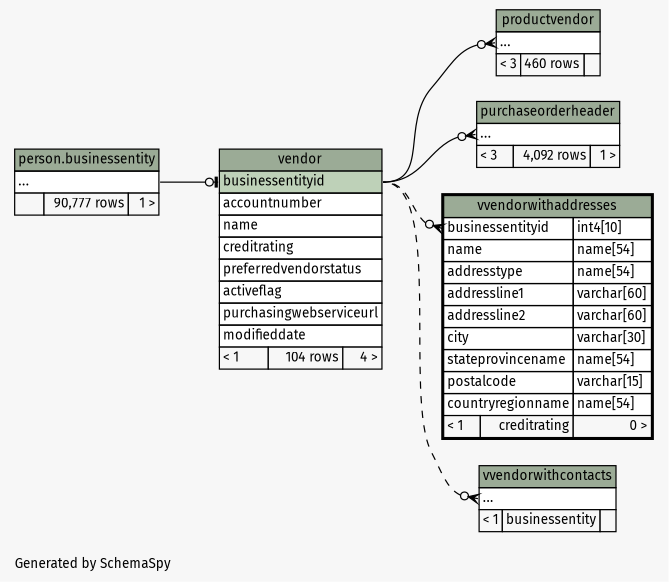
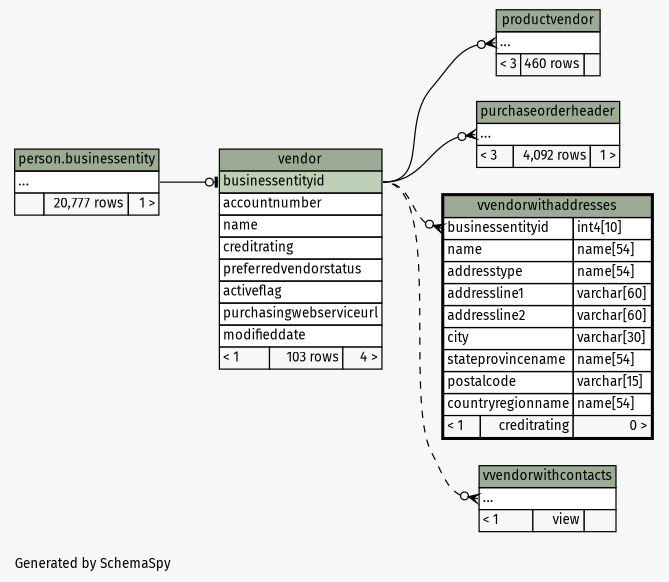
node "person.businessentity": text "90,777 rows" -> "20,777 rows"
node "vendor": text "104 rows" -> "103 rows"
node "vvendorwithcontacts": text "businessentity" -> "view"
